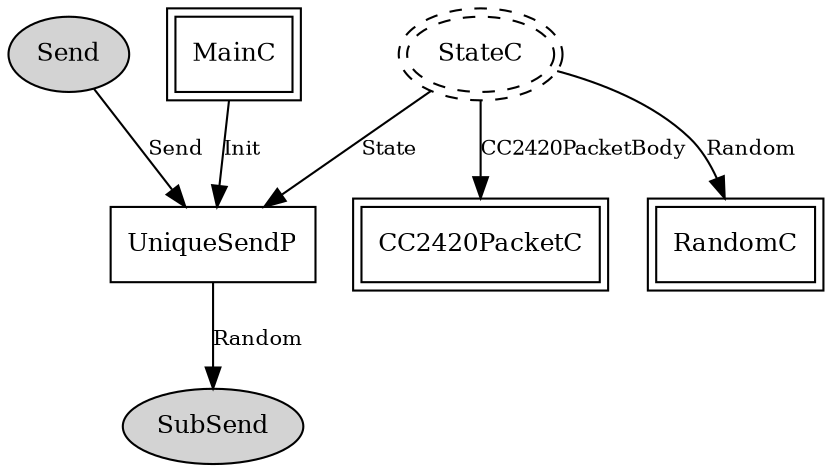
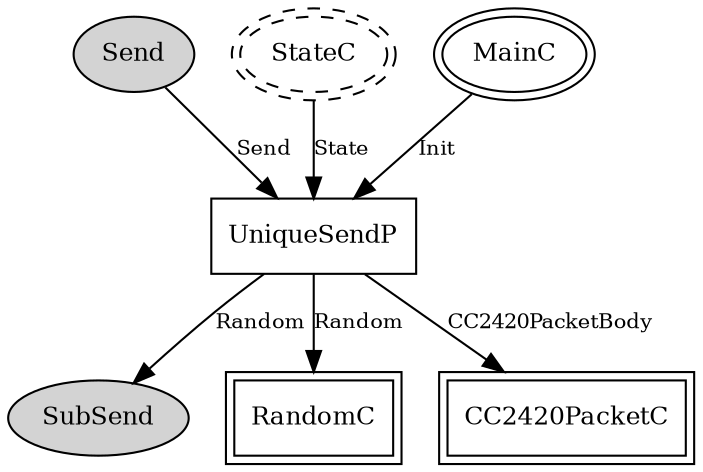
node "MainC": shape box -> ellipse
edge "StateC" -> "RandomC": now "UniqueSendP" -> "RandomC"
edge "StateC" -> "CC2420PacketC": now "UniqueSendP" -> "CC2420PacketC"
